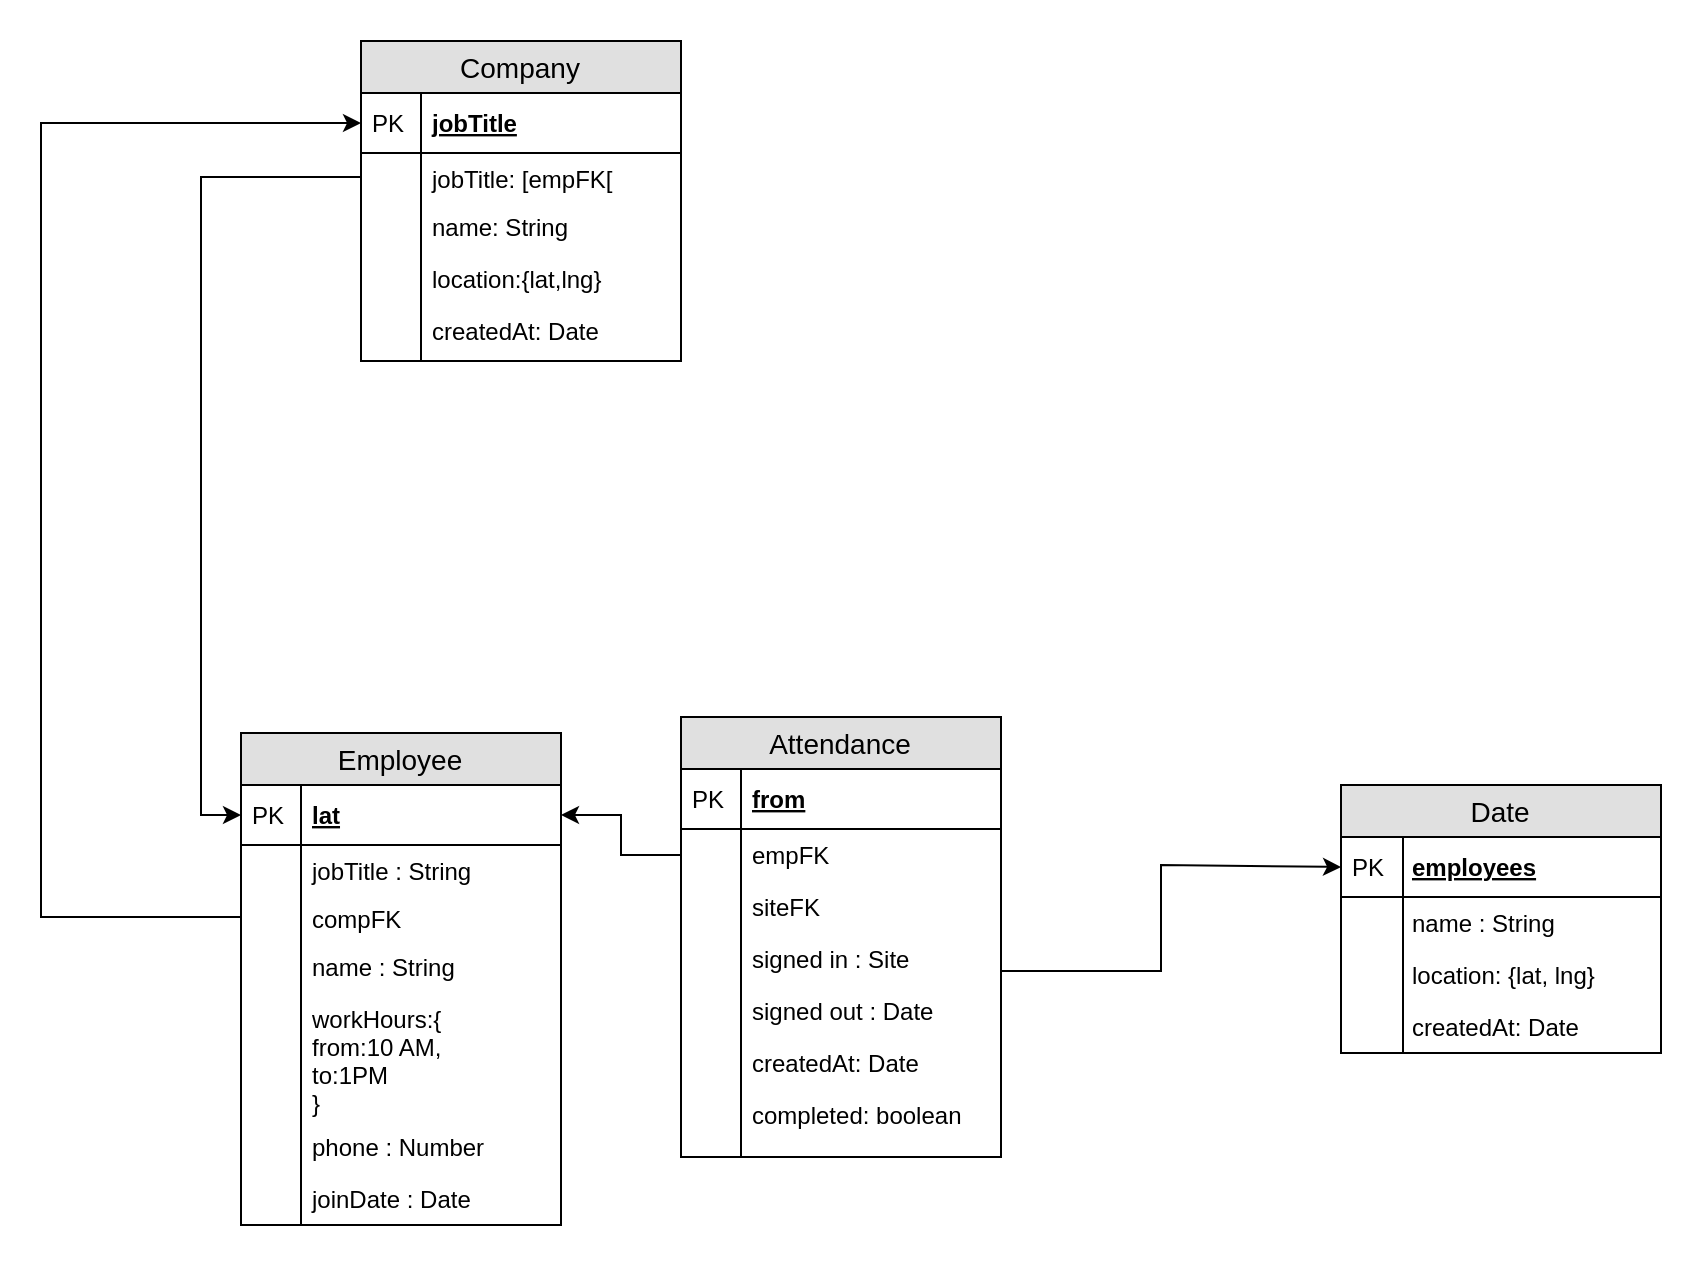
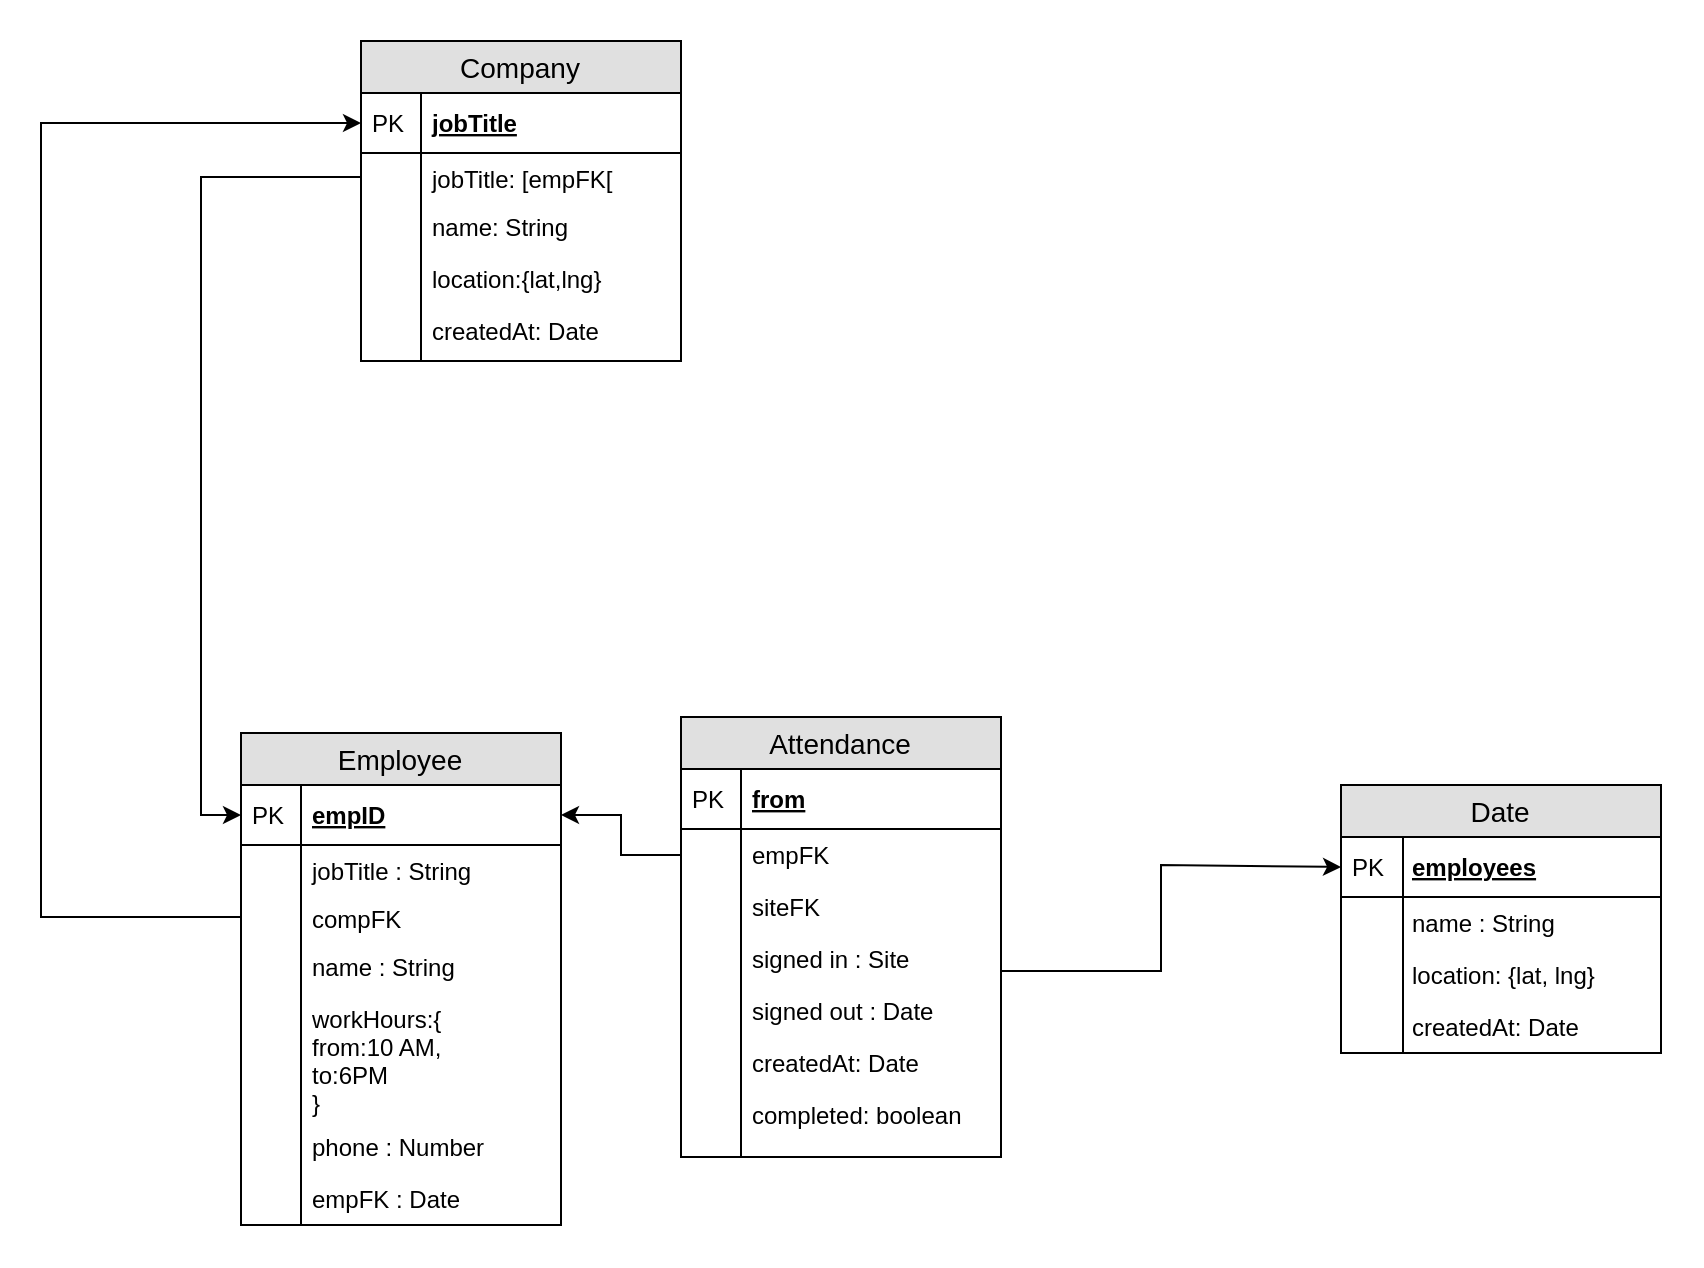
node "lat": label "lat" -> "empID"
node "workHours:{ from:10 AM, to:1PM }": label "workHours:{ from:10 AM, to:1PM }" -> "workHours:{ from:10 AM, to:6PM }"
node "joinDate : Date": label "joinDate : Date" -> "empFK : Date"
